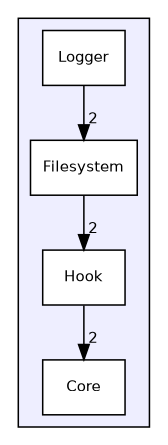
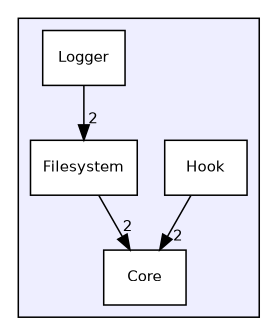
edge "Filesystem" -> "Hook": now "Filesystem" -> "Core"
